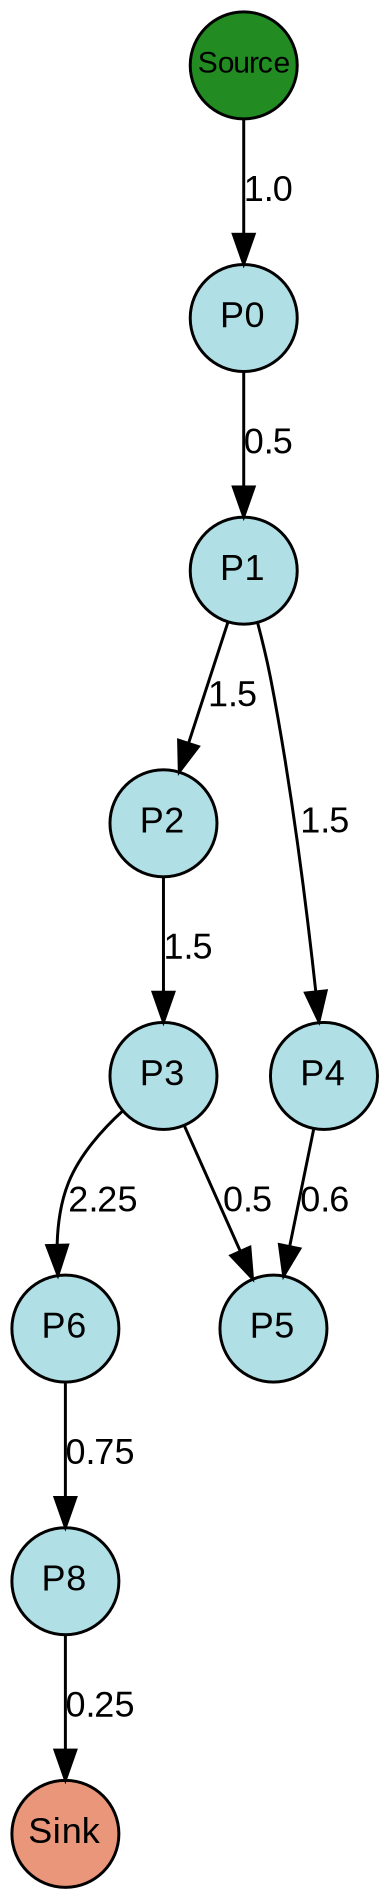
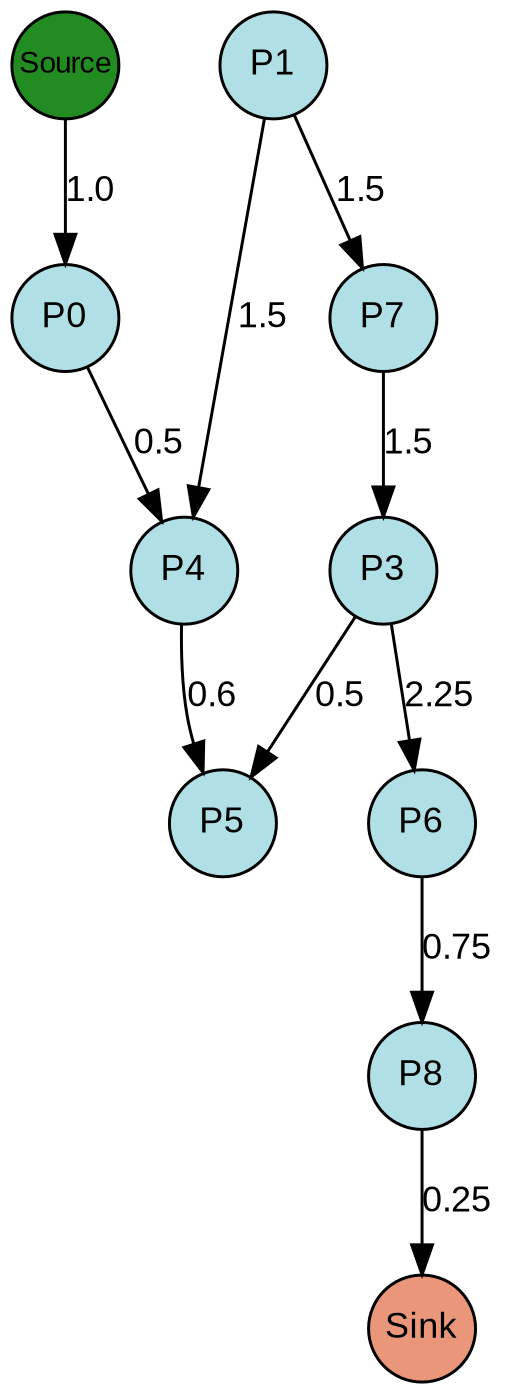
edge "P0" -> "P1": now "P0" -> "P4"
node "P2": label "P2" -> "P7"
